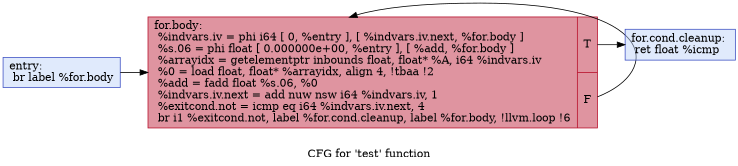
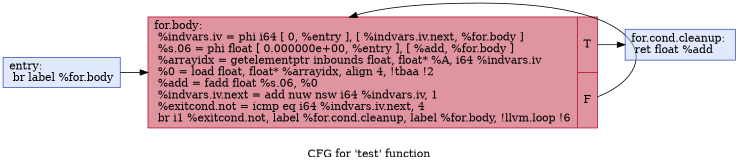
node "for.cond.cleanup:": text "ret float %icmp" -> "ret float %add"
